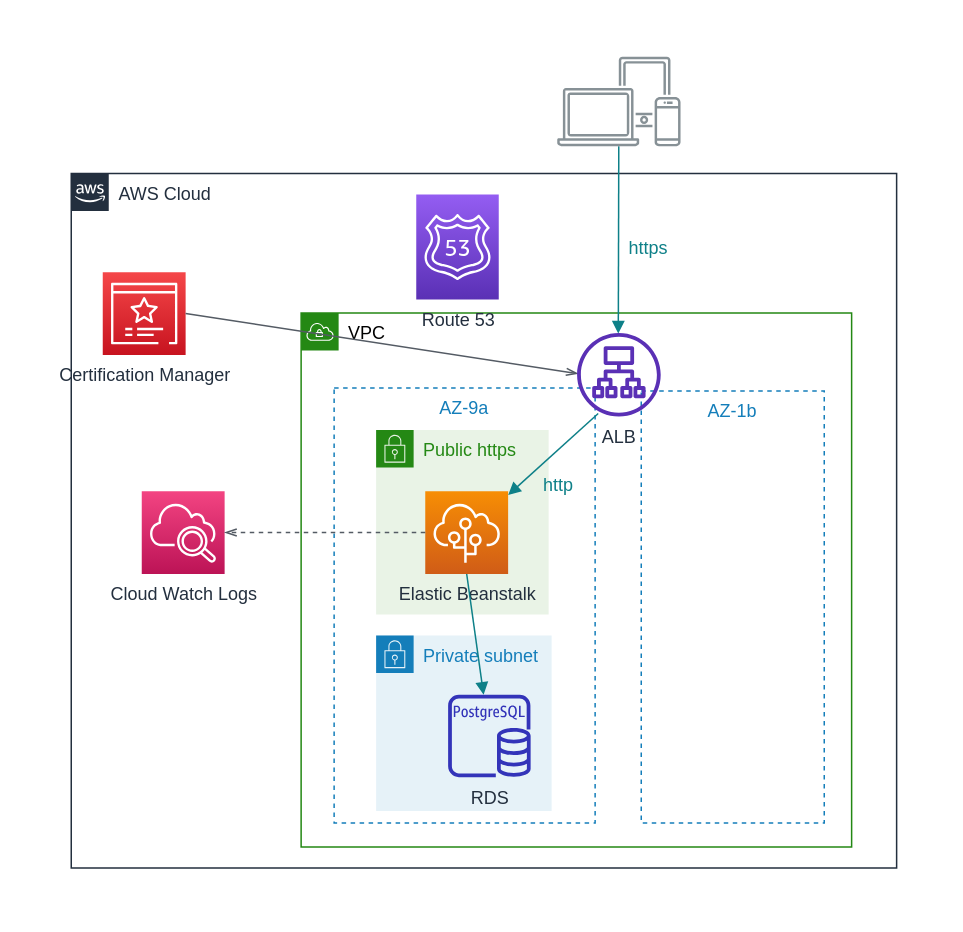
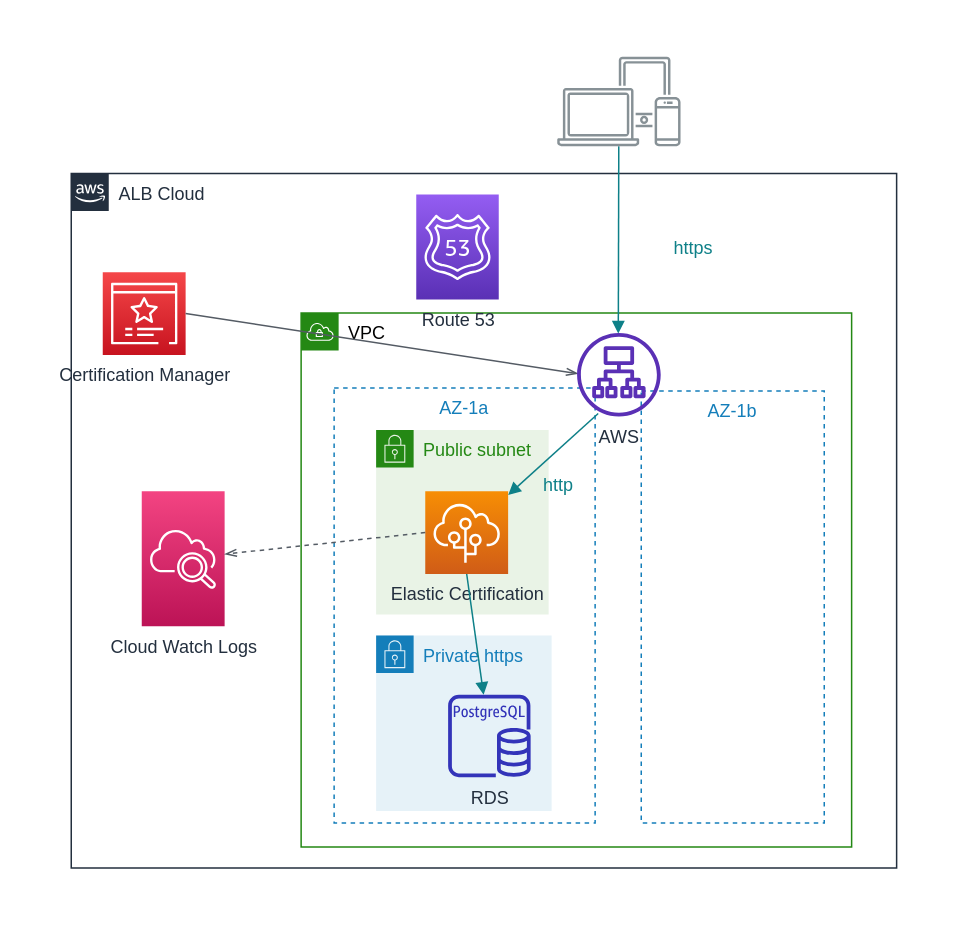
node "AWS Cloud": label "AWS Cloud" -> "ALB Cloud"
node "https": moved (649, 248) -> (694, 248)
node "AZ-9a": label "AZ-9a" -> "AZ-1a"
node "ALB": label "ALB" -> "AWS"
node "Public https": label "Public https" -> "Public subnet"
node "Cloud Watch Logs": size 83x83 -> 83x135
node "Elastic Beanstalk": label "Elastic Beanstalk" -> "Elastic Certification"
node "Private subnet": label "Private subnet" -> "Private https"
